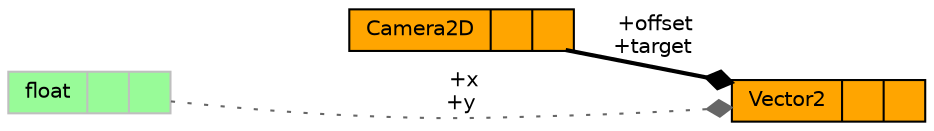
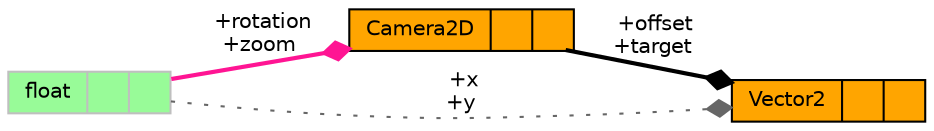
edge "float" -> "Camera2D": added, label "+rotation +zoom"
